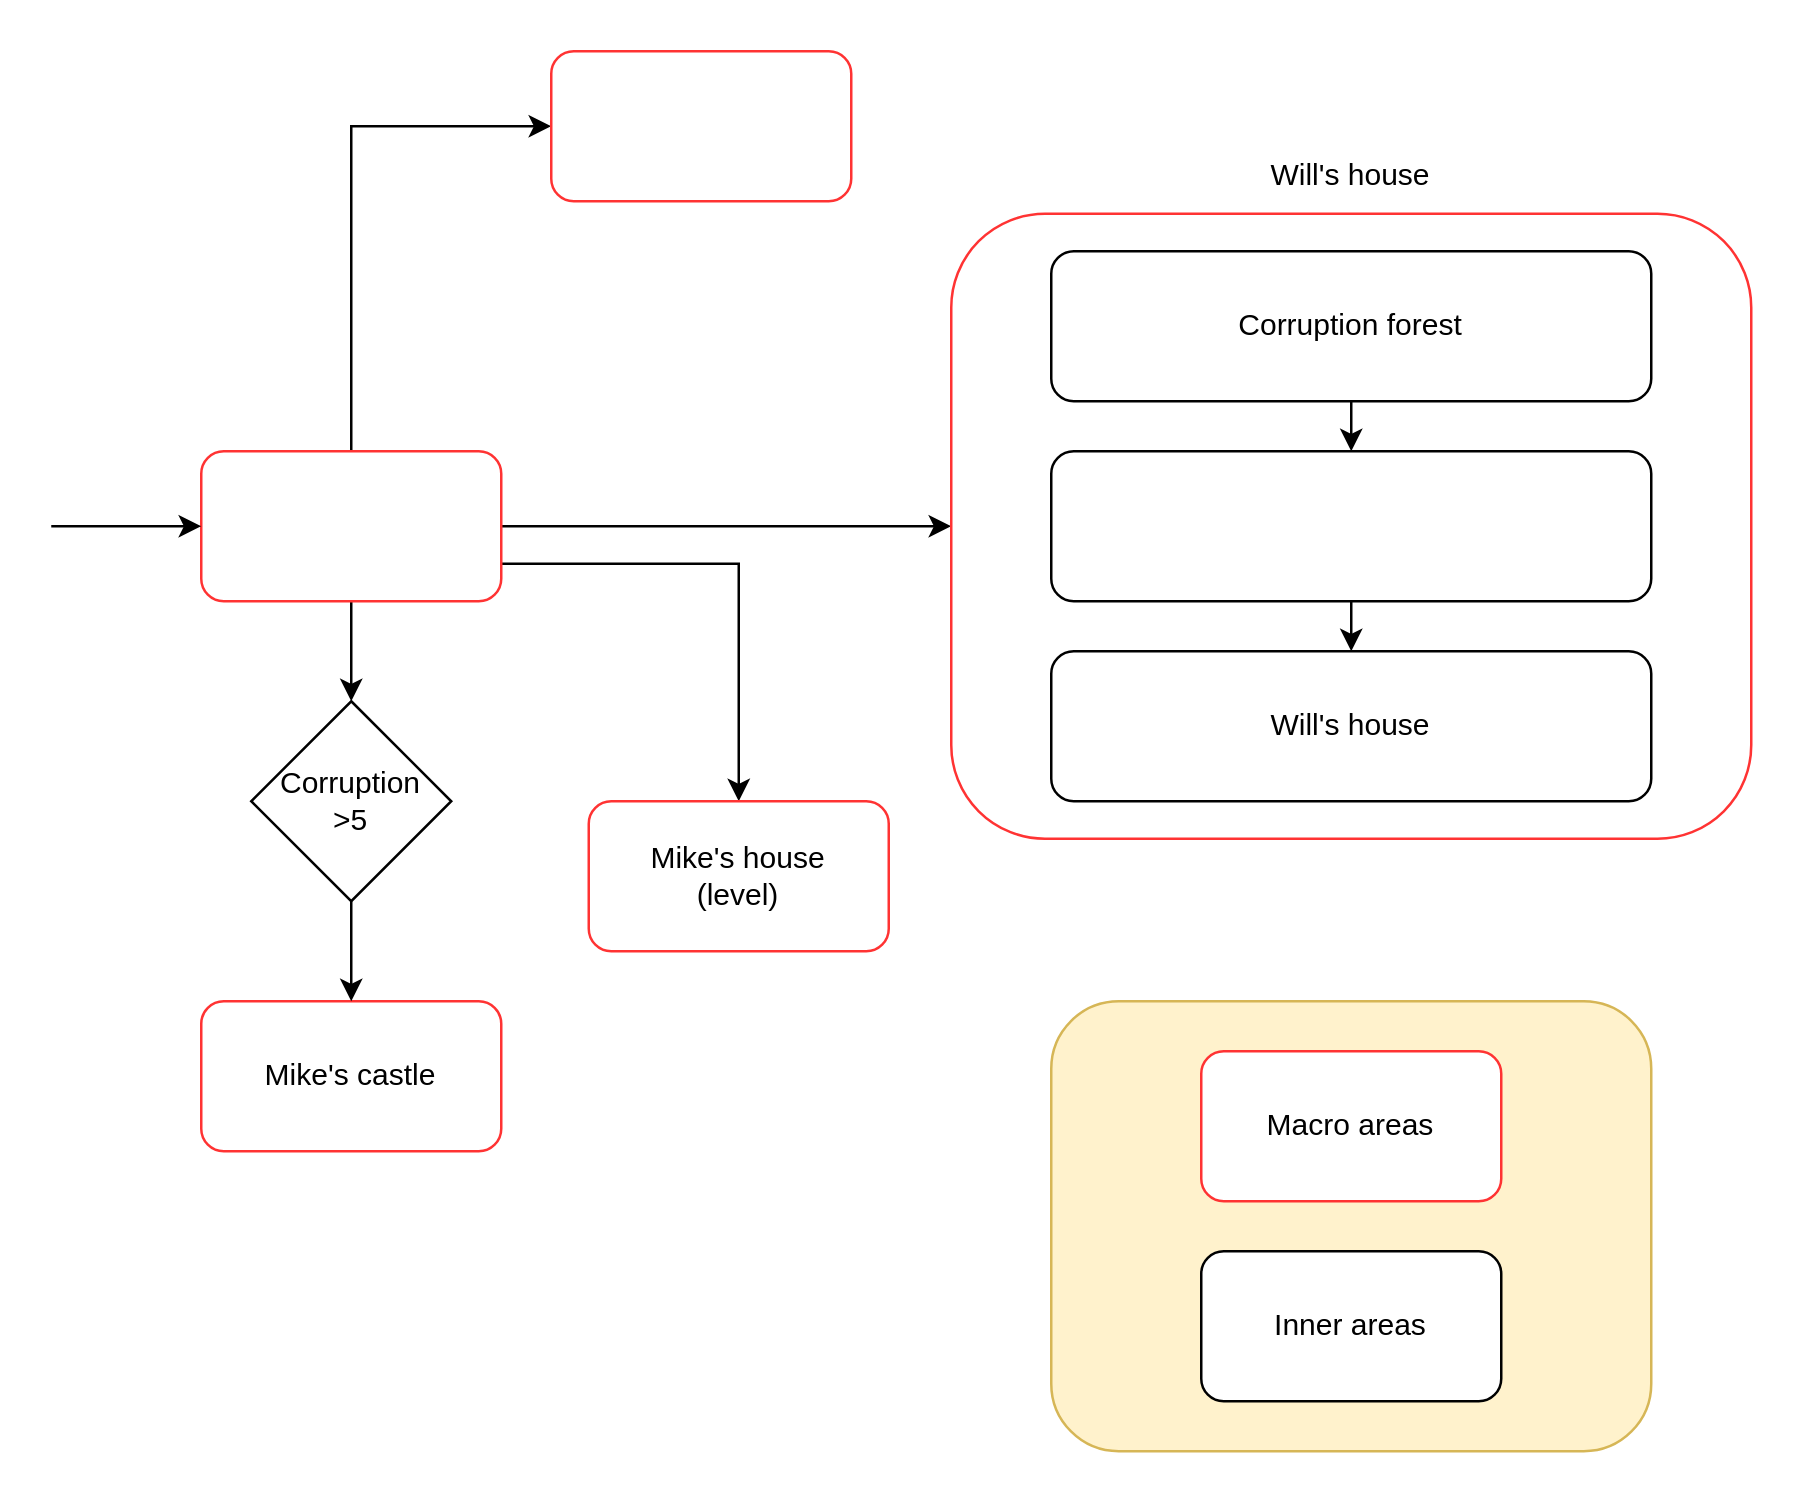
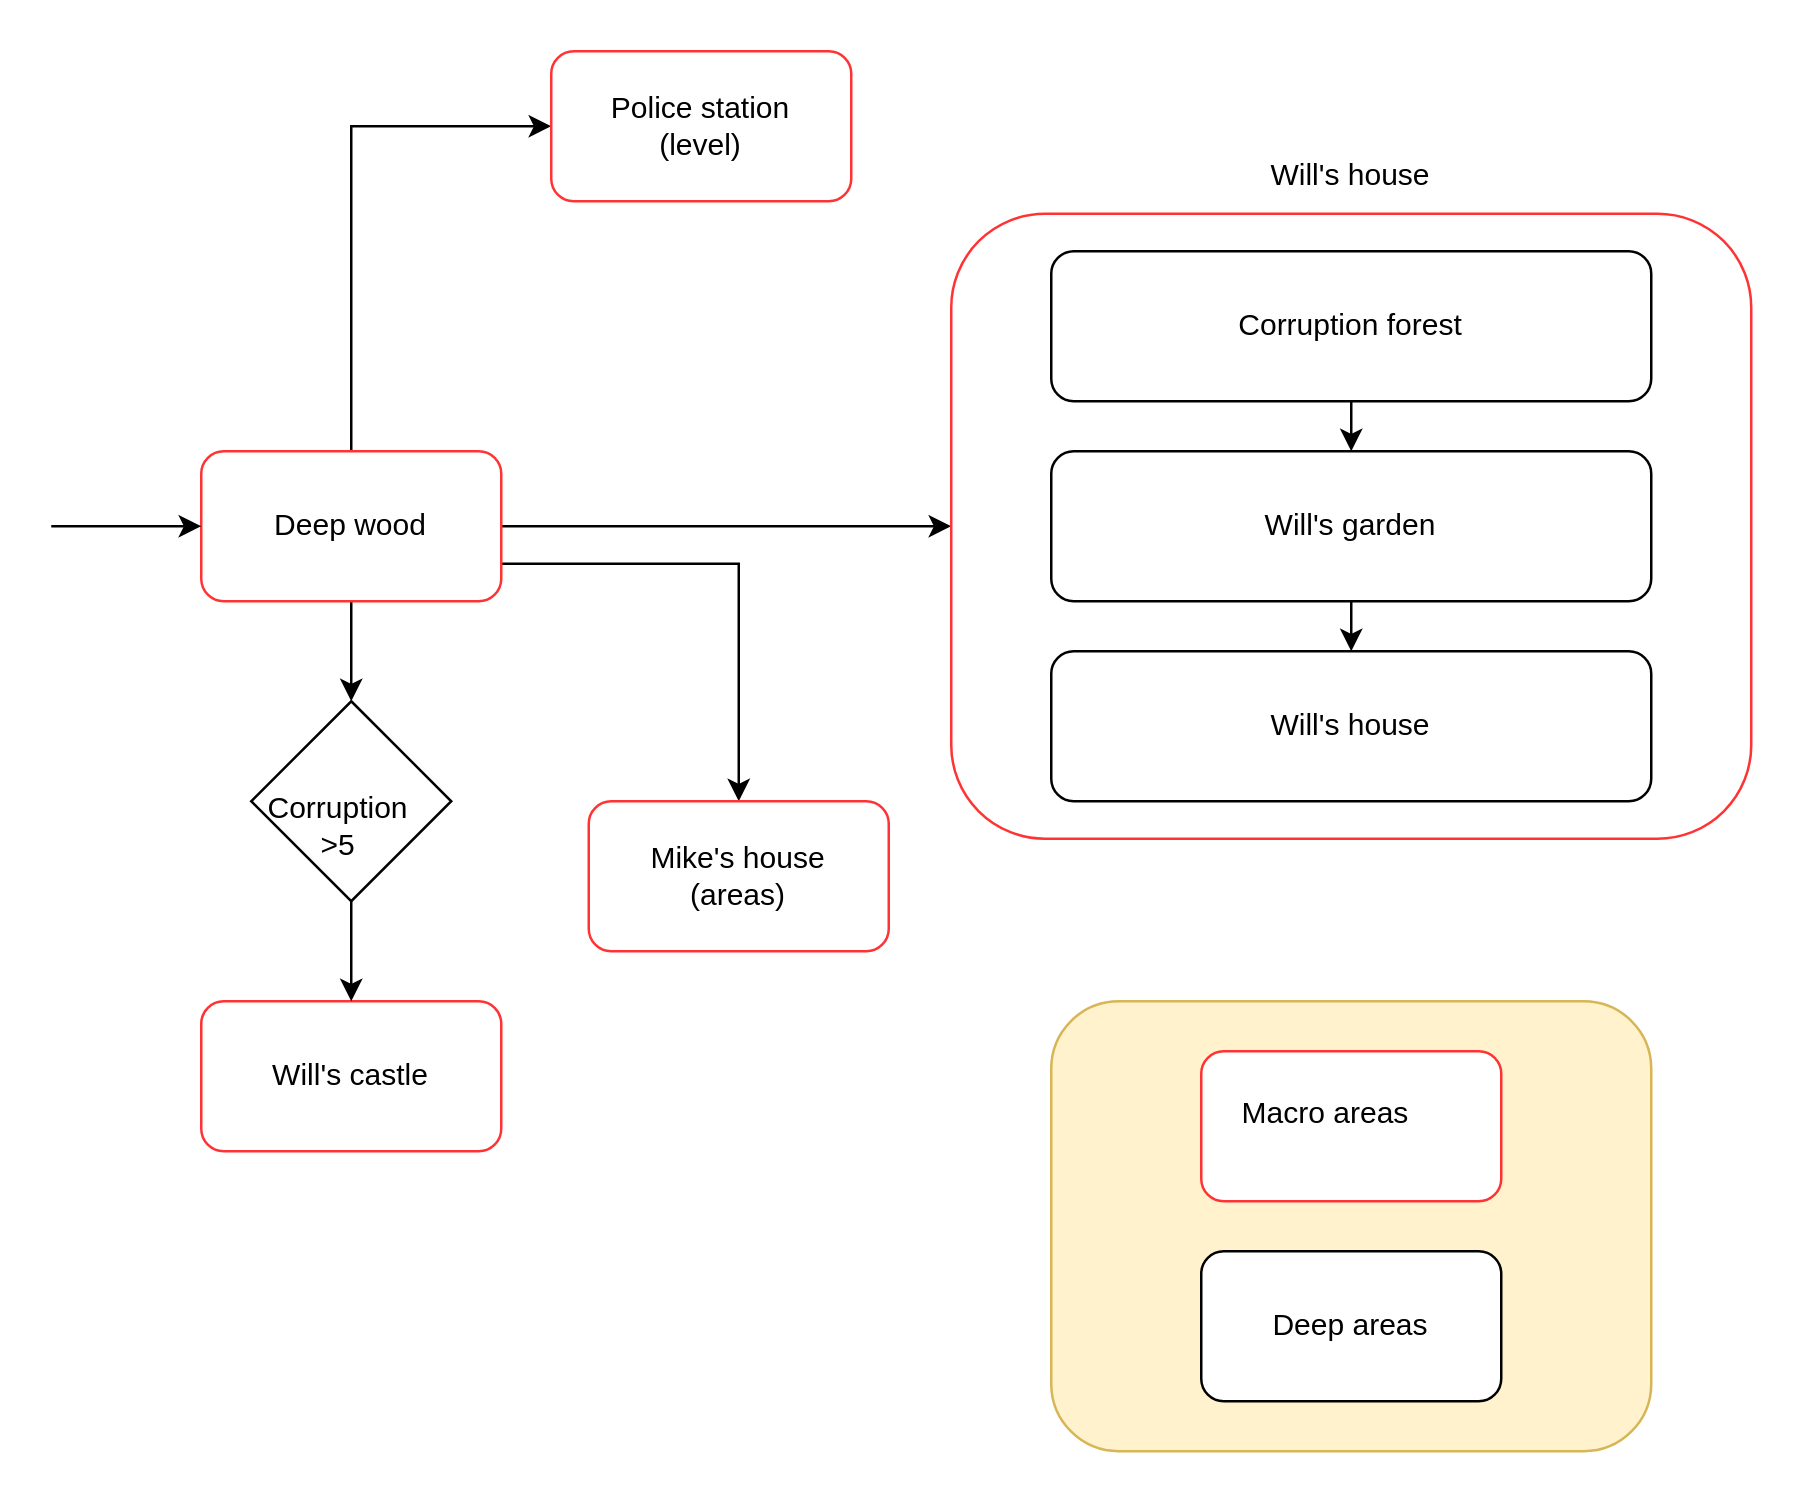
node "Police station (level)": added
node "Deep wood": added
node "Will's garden": added
node "Corruption >5": moved (351, 801) -> (339, 826)
node "Mike's house (level)": label "Mike's house (level)" -> "Mike's house (areas)"
node "Mike's castle": label "Mike's castle" -> "Will's castle"
node "Macro areas": moved (1351, 1126) -> (1326, 1114)
node "Inner areas": label "Inner areas" -> "Deep areas"
